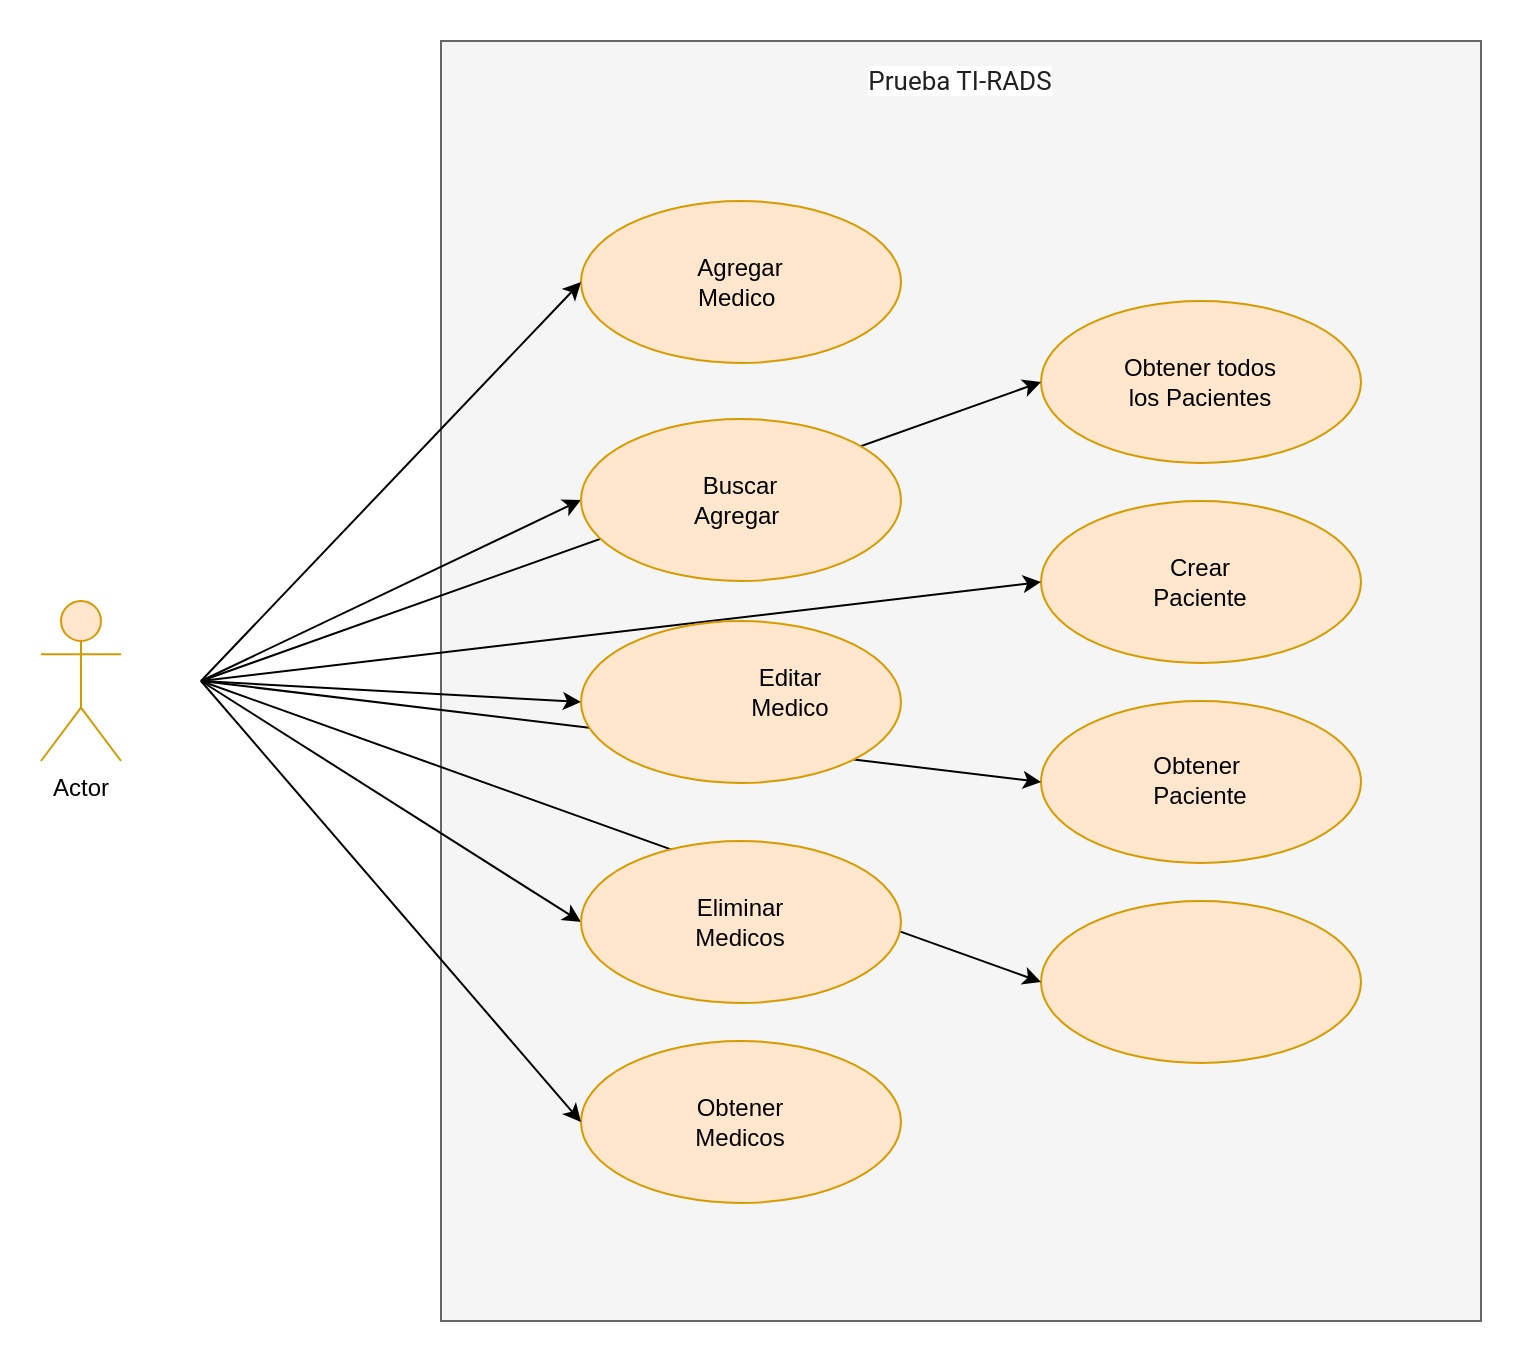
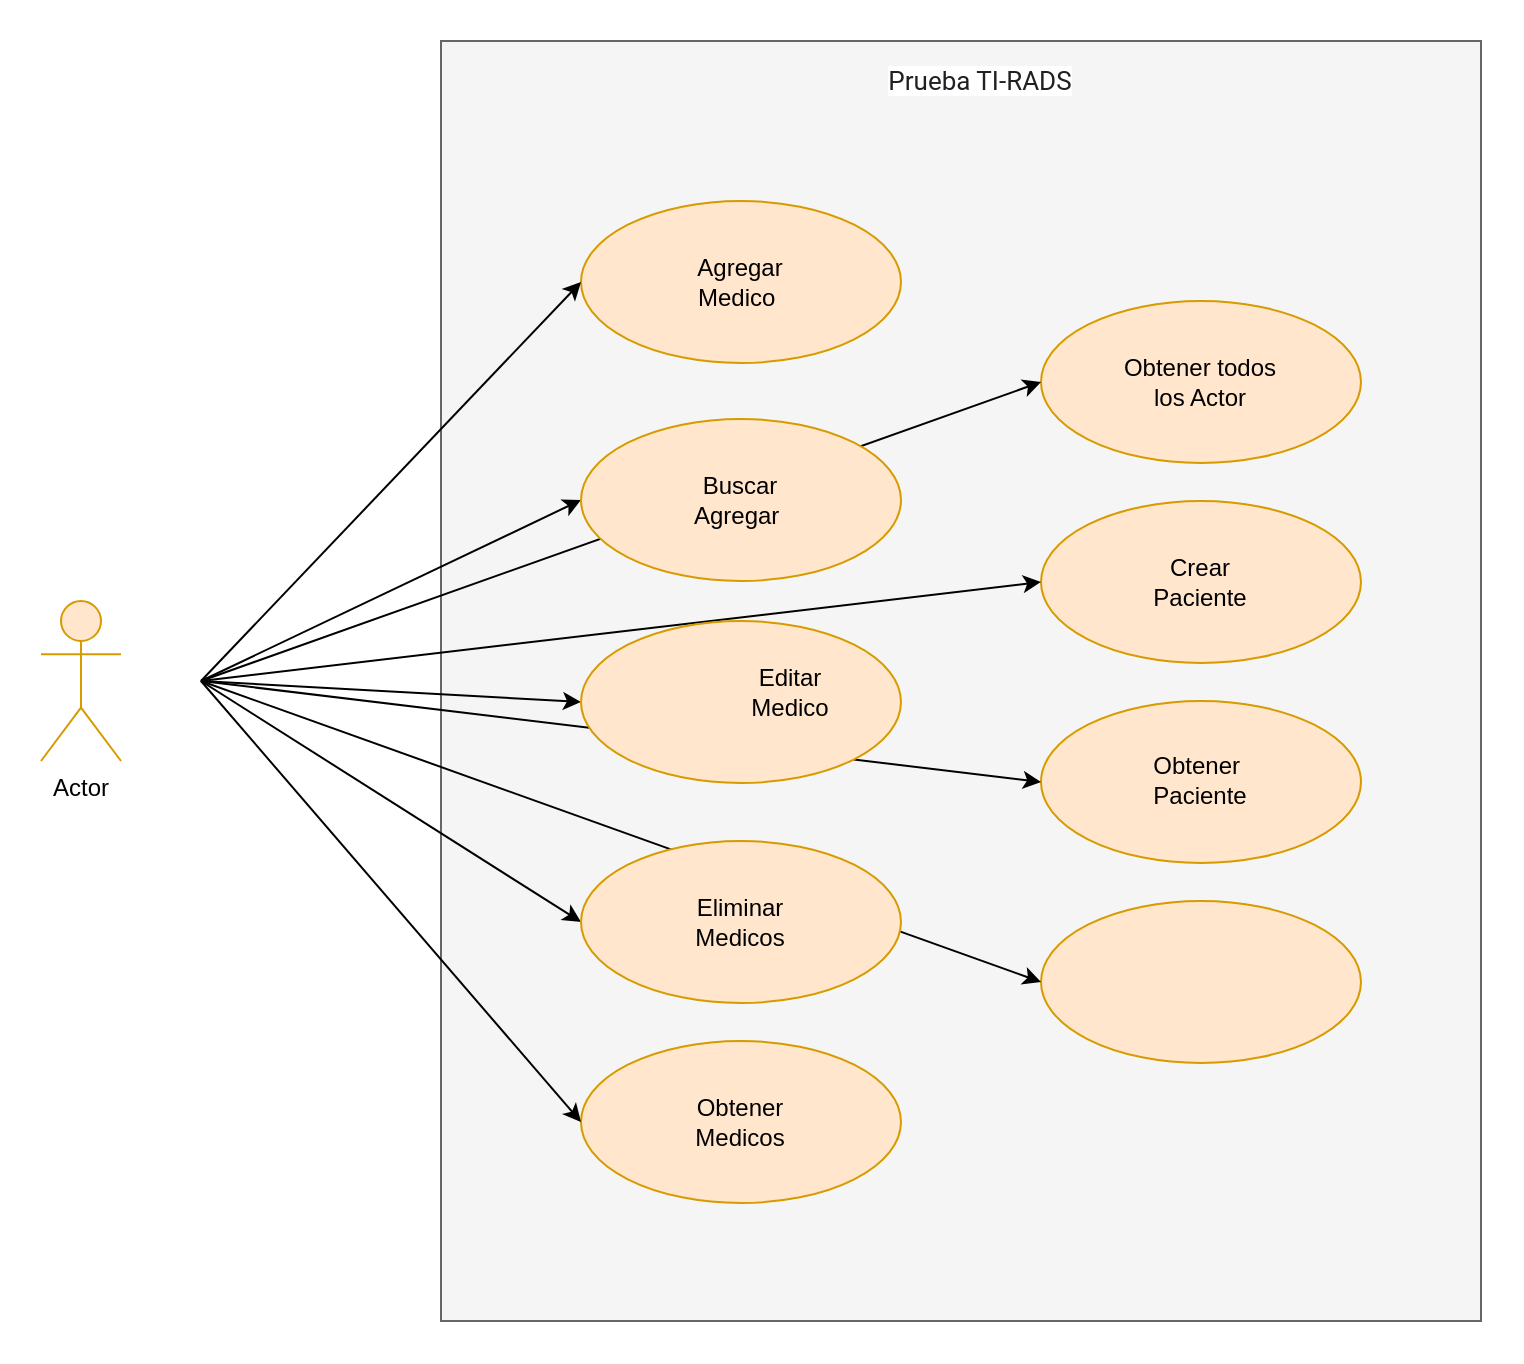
node "Prueba TI-RADS": moved (961, 81) -> (981, 81)
node "Obtener todos los Pacientes": label "Obtener todos los Pacientes" -> "Obtener todos los Actor"
